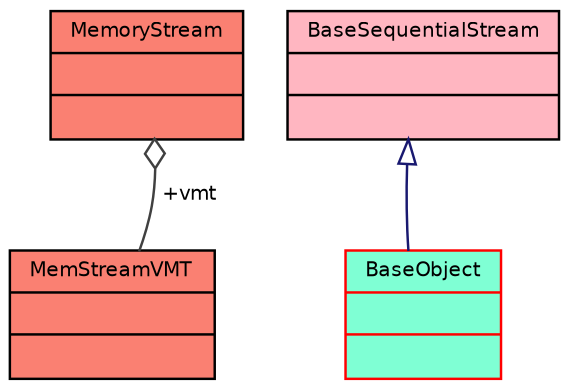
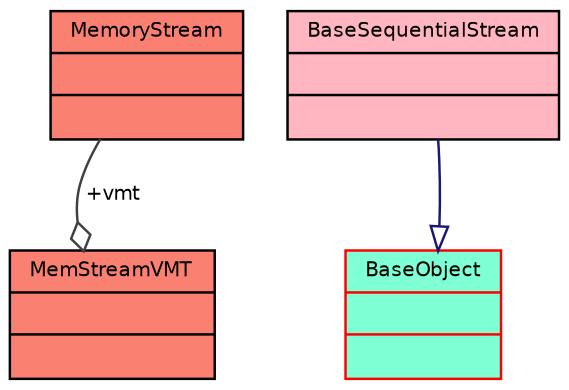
edge "BaseObject" -> "BaseSequentialStream": reversed
edge "MemStreamVMT" -> "MemoryStream": reversed
